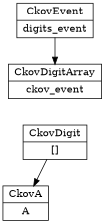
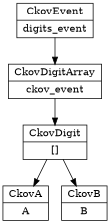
edge "CkovDigitArray" -> "CkovDigit": added
node "CkovB": added
